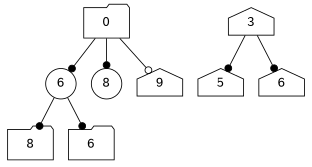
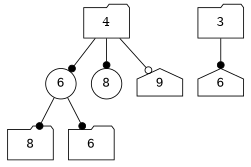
node "0": label "0" -> "4"
node "3": shape house -> folder
node "5": removed
